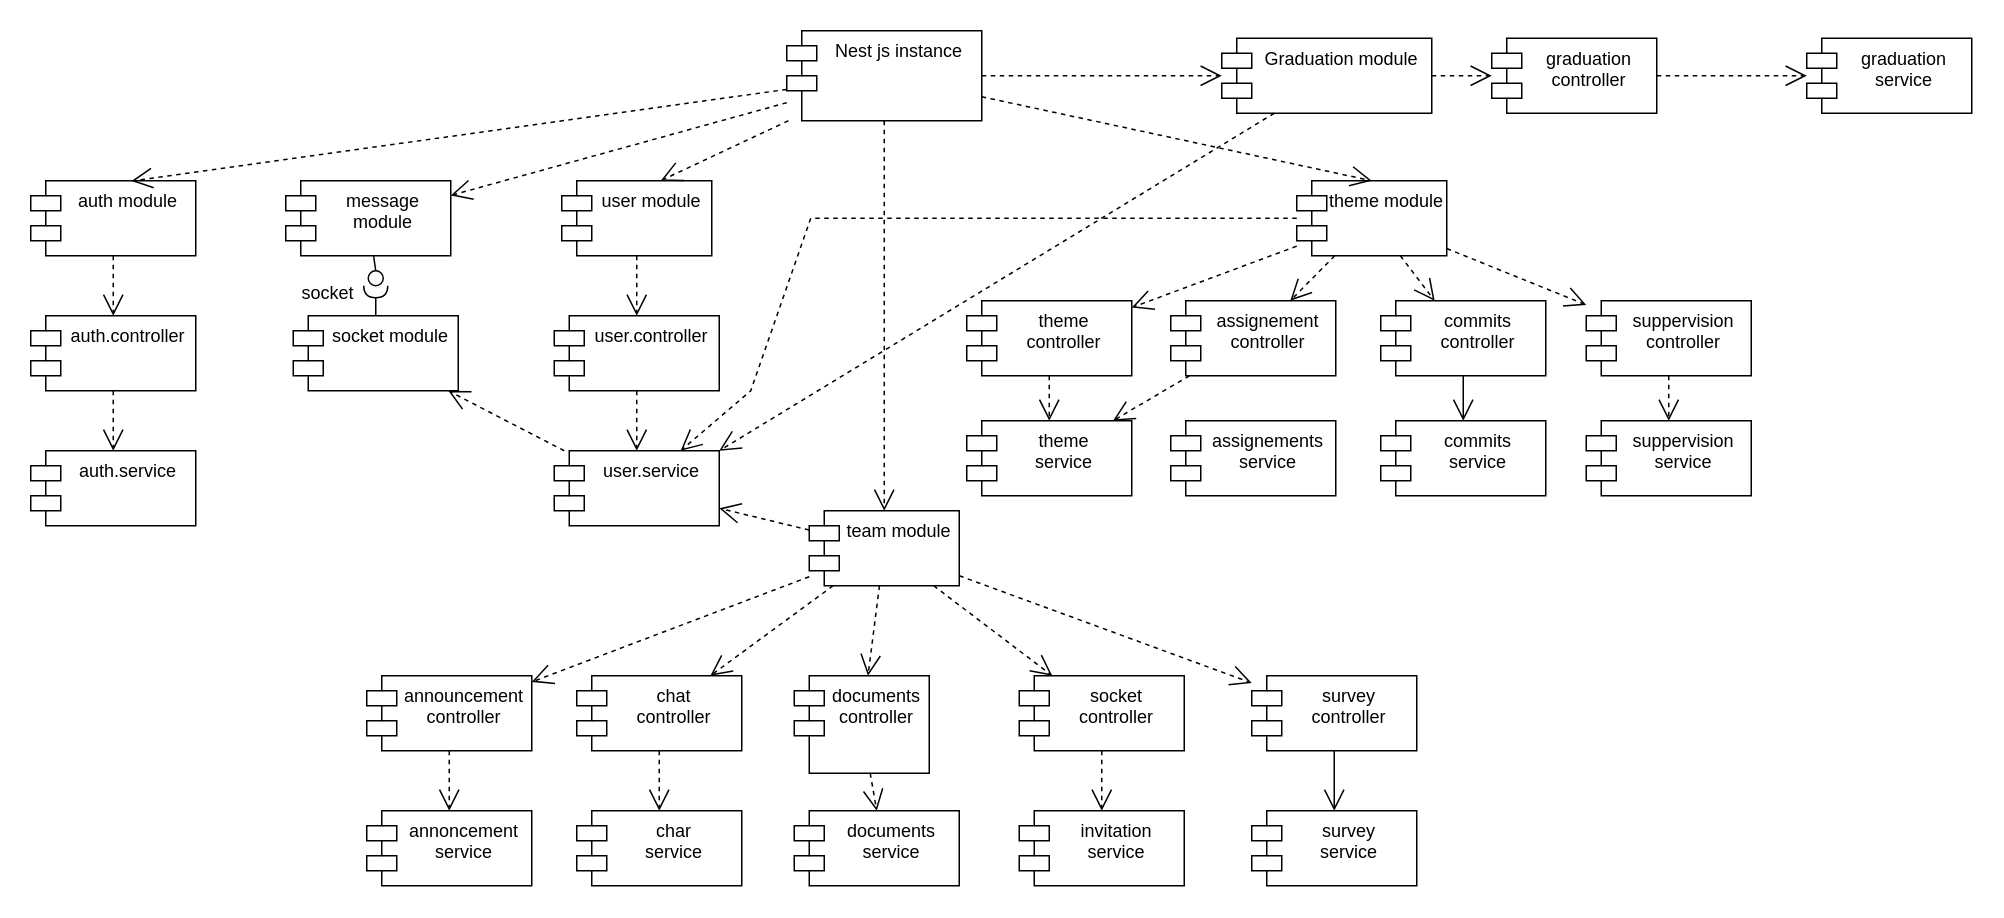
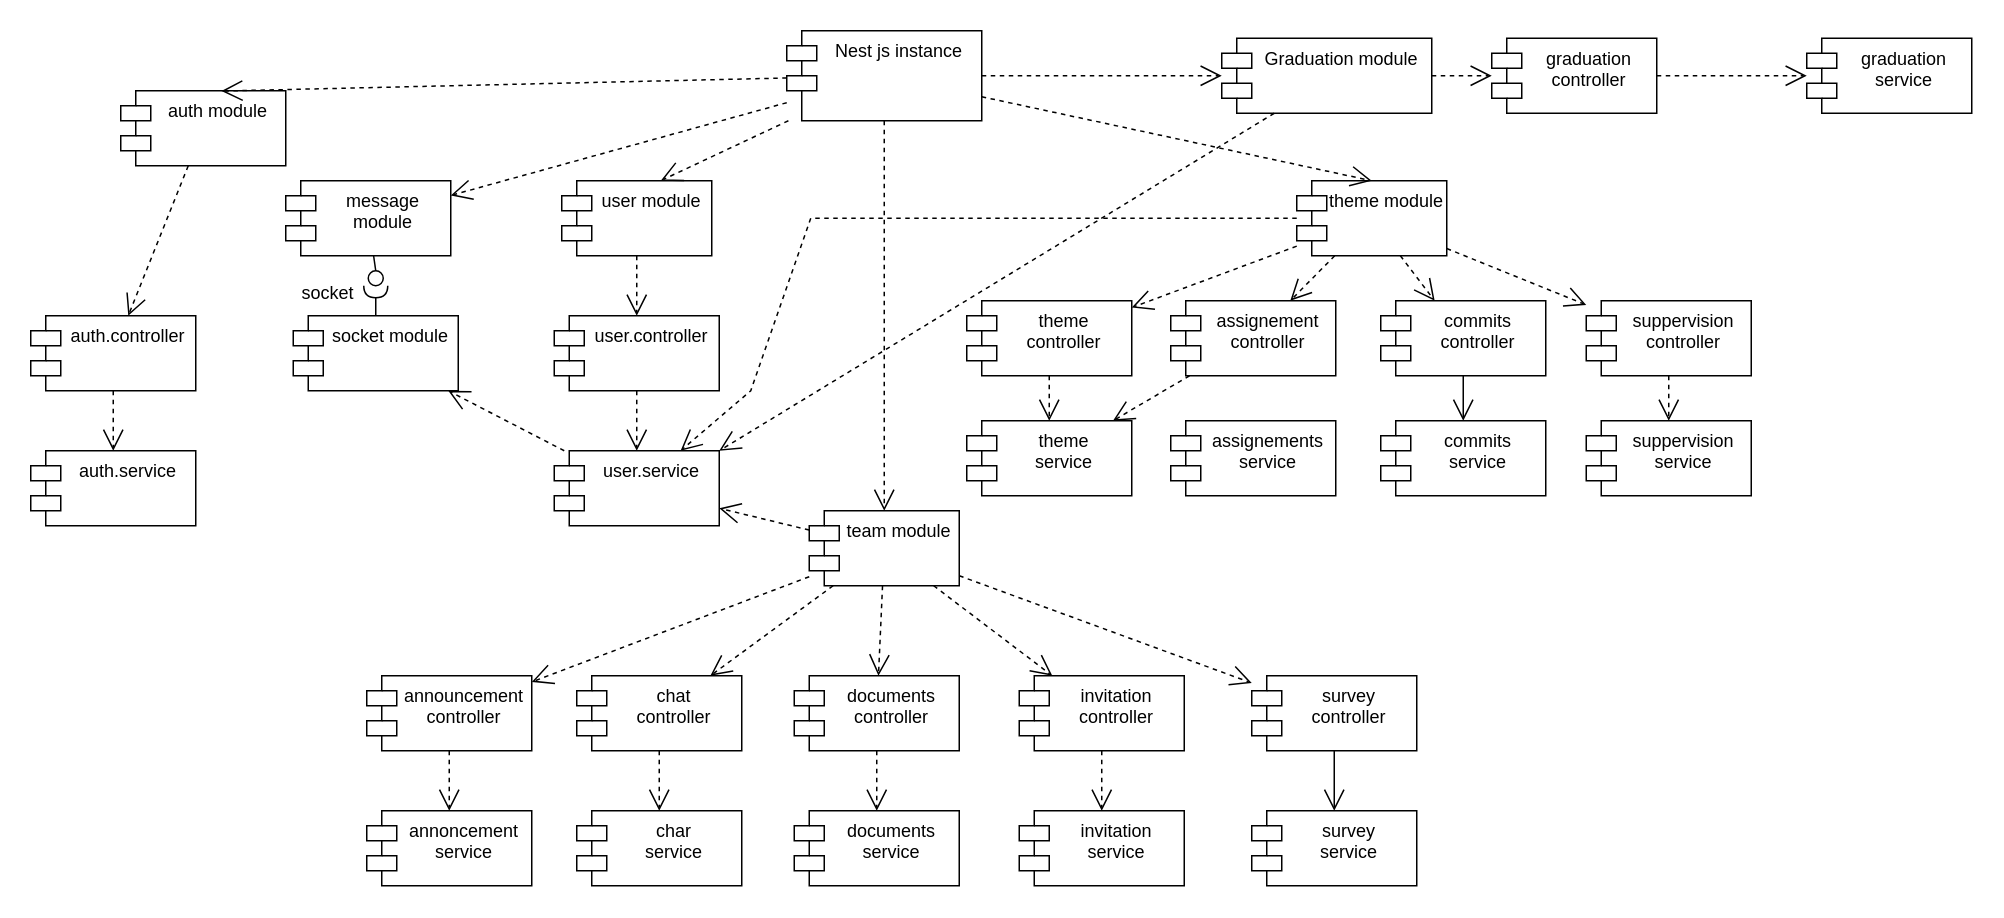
node "auth module": moved (113, 218) -> (203, 128)
node "socket controller": label "socket controller" -> "invitation controller"
node "documents controller": size 135x98 -> 165x75
